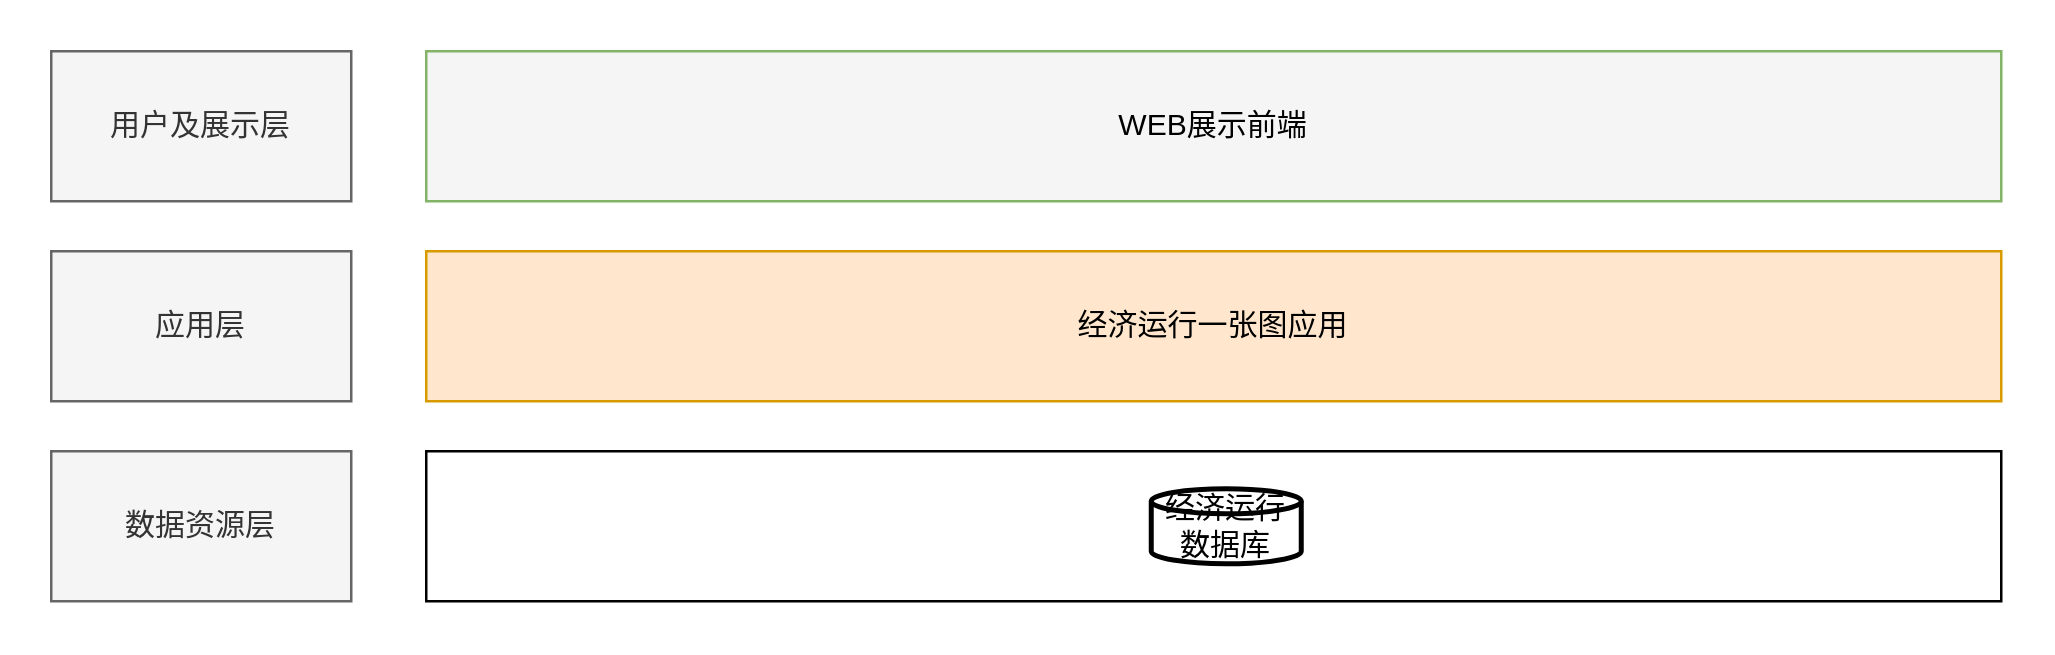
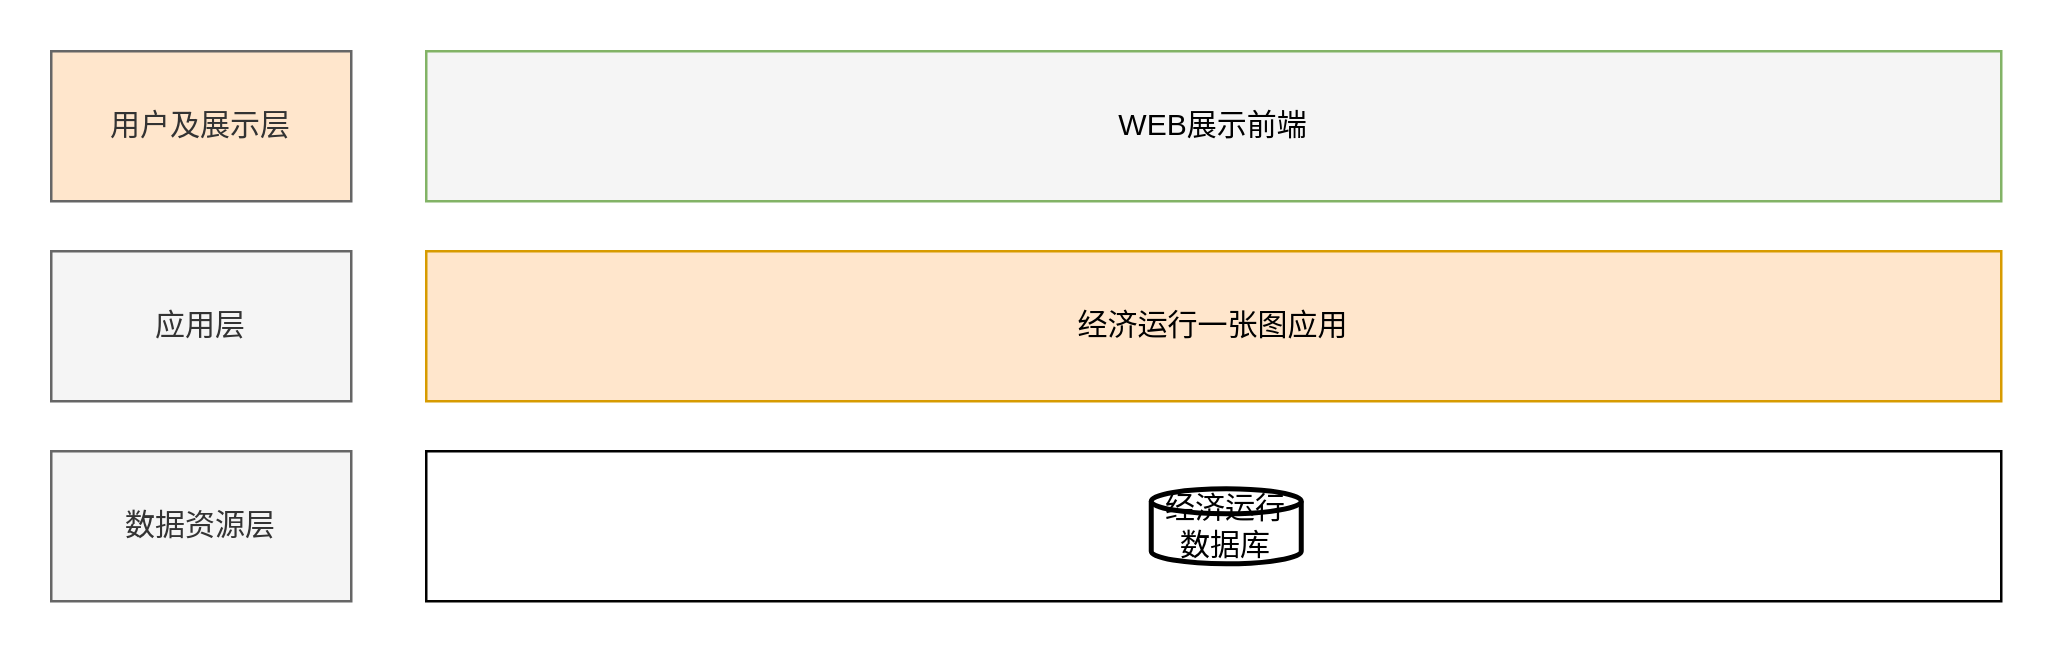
node "用户及展示层": fillcolor #f5f5f5 -> #ffe6cc
